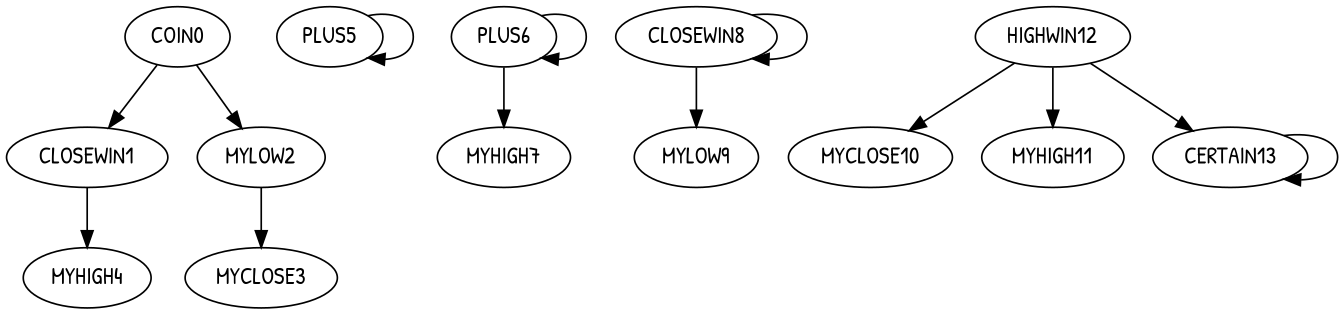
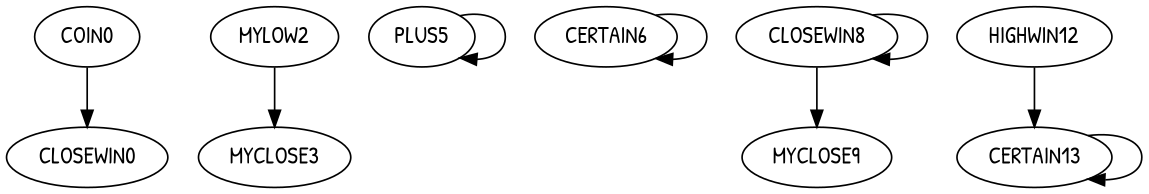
node "PLUS6": label "PLUS6" -> "CERTAIN6"
edge "COIN0" -> "MYLOW2": removed
node "CLOSEWIN1": label "CLOSEWIN1" -> "CLOSEWIN0"
node "MYHIGH7": removed
node "MYLOW9": label "MYLOW9" -> "MYCLOSE9"
node "MYCLOSE10": removed
node "MYHIGH11": removed
node "MYHIGH4": removed
